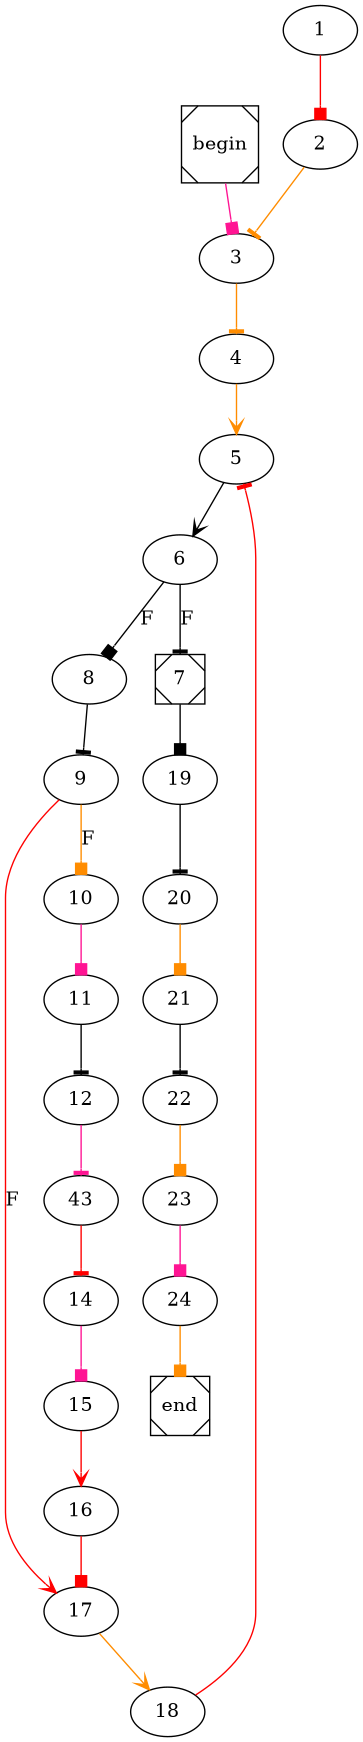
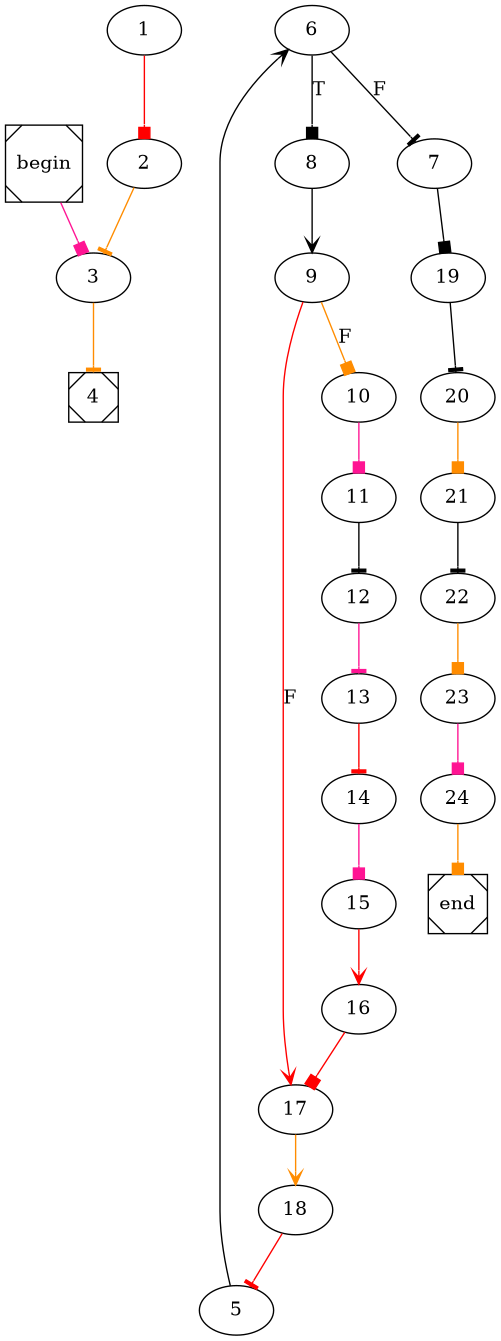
node "4": shape ellipse -> Msquare
edge "4" -> "5": removed
edge "6" -> "8": label "F" -> "T"
node "7": shape Msquare -> ellipse
edge "8" -> "9": arrowhead tee -> vee
node "43": label "43" -> "13"
